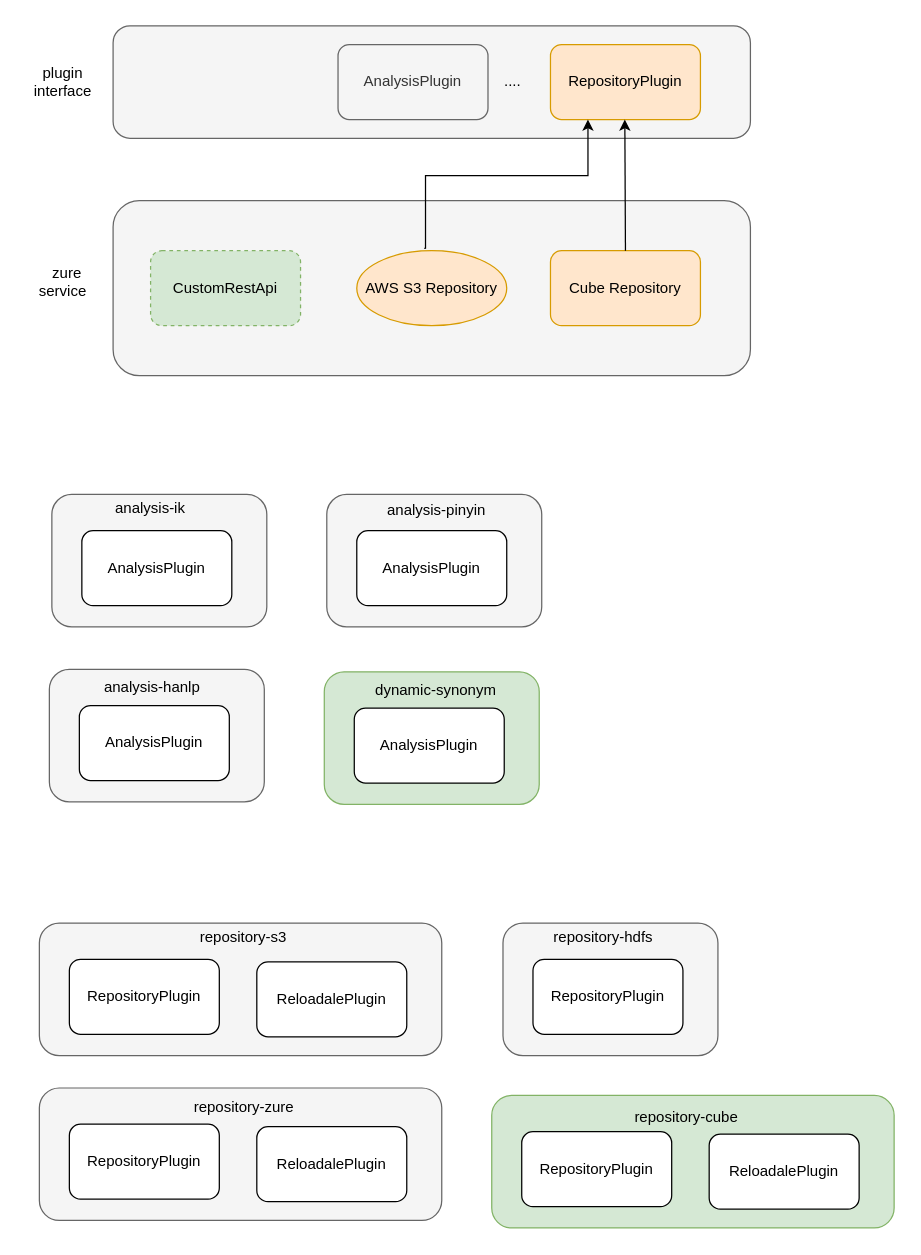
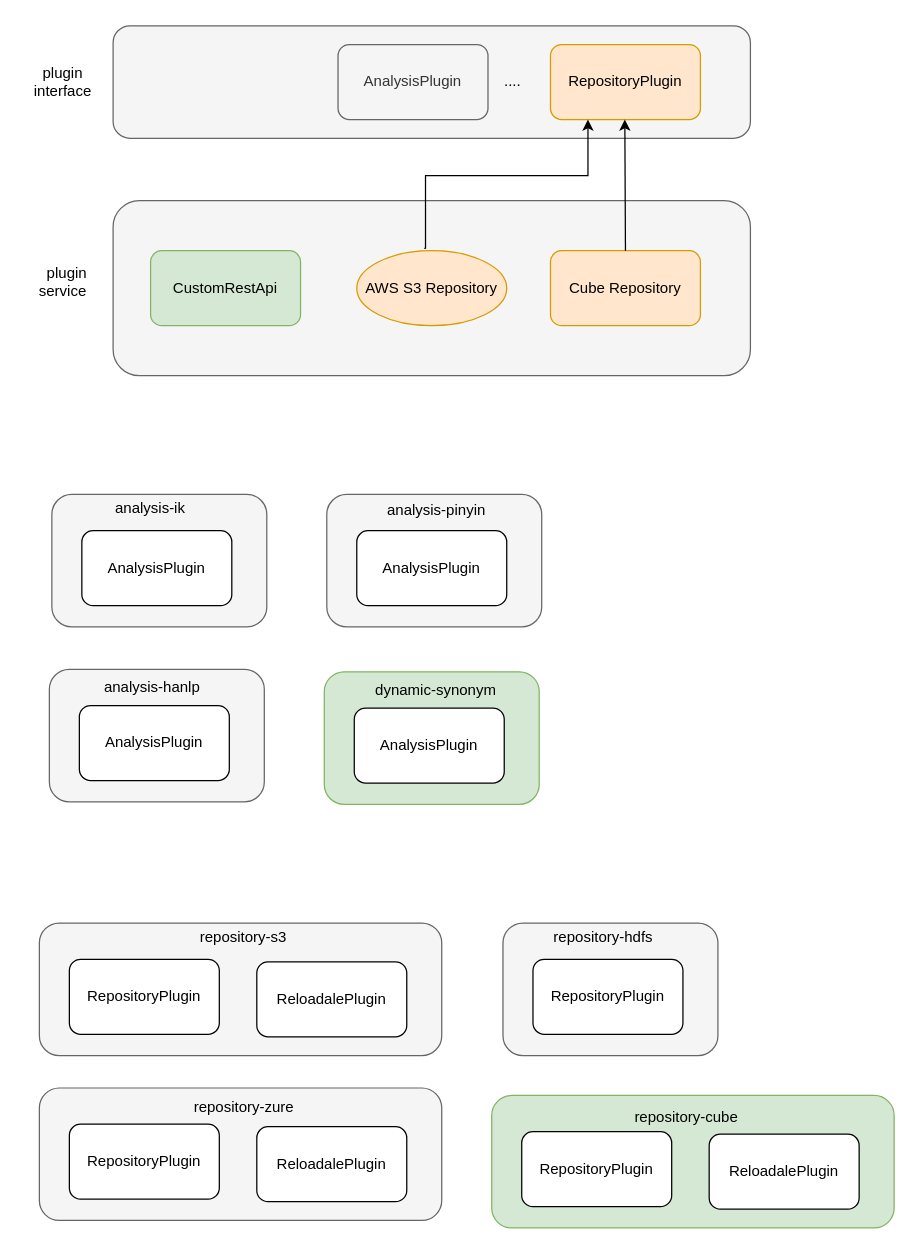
node "zure service": label "zure service" -> "plugin service"
node "CustomRestApi": style dashed -> solid
